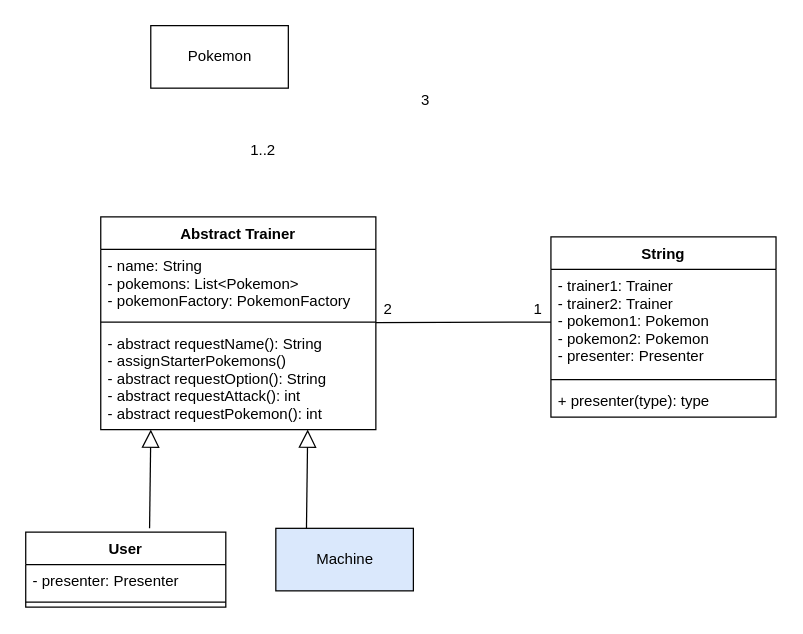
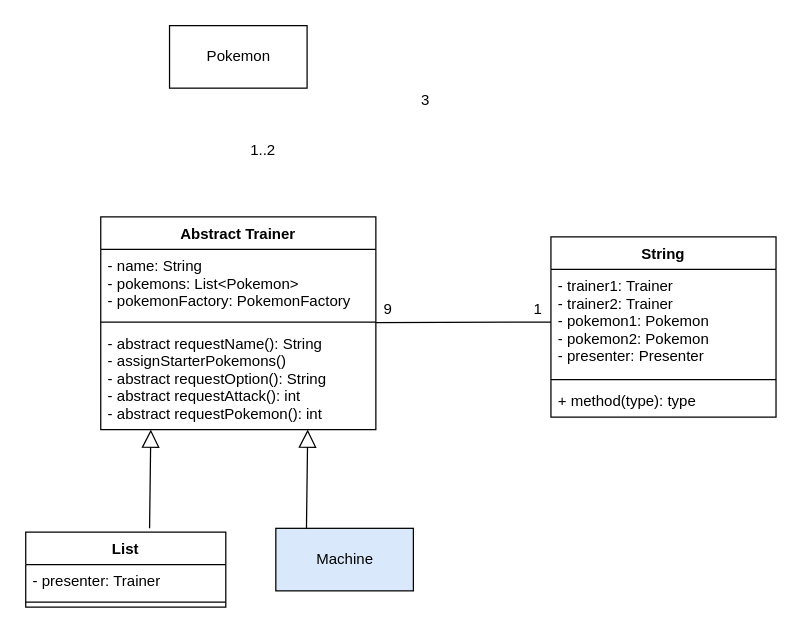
node "Pokemon": moved (219, 57) -> (238, 57)
node "2": label "2" -> "9"
node "+ presenter(type): type": label "+ presenter(type): type" -> "+ method(type): type"
node "User": label "User" -> "List"
node "- presenter: Presenter": label "- presenter: Presenter" -> "- presenter: Trainer"
